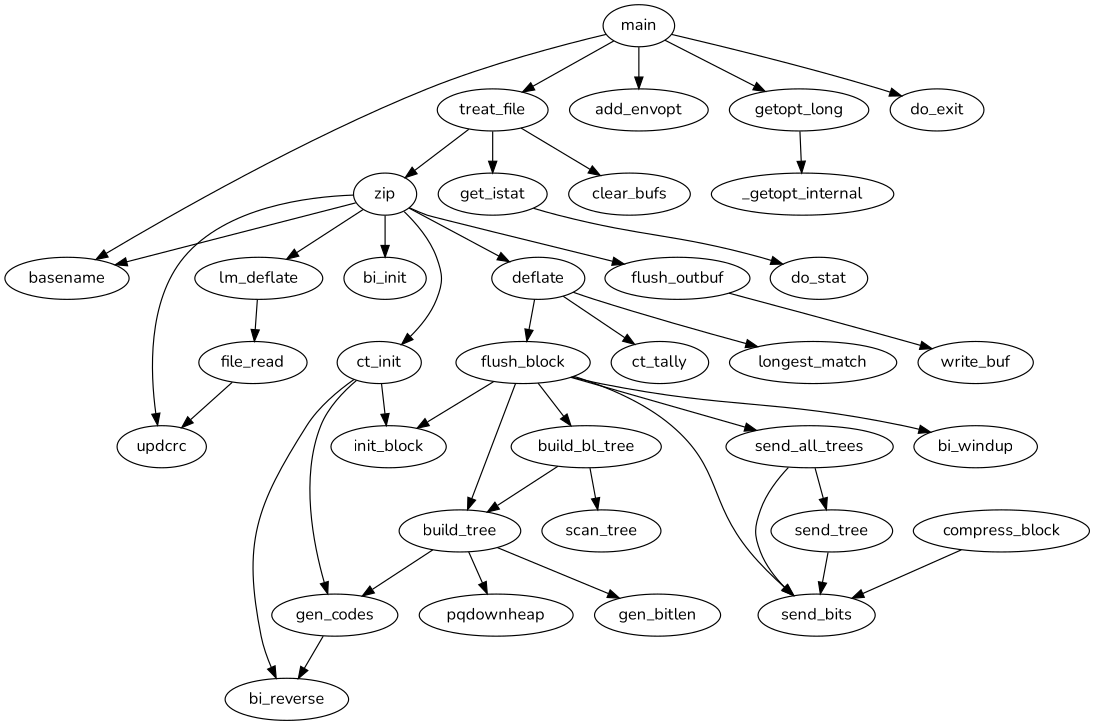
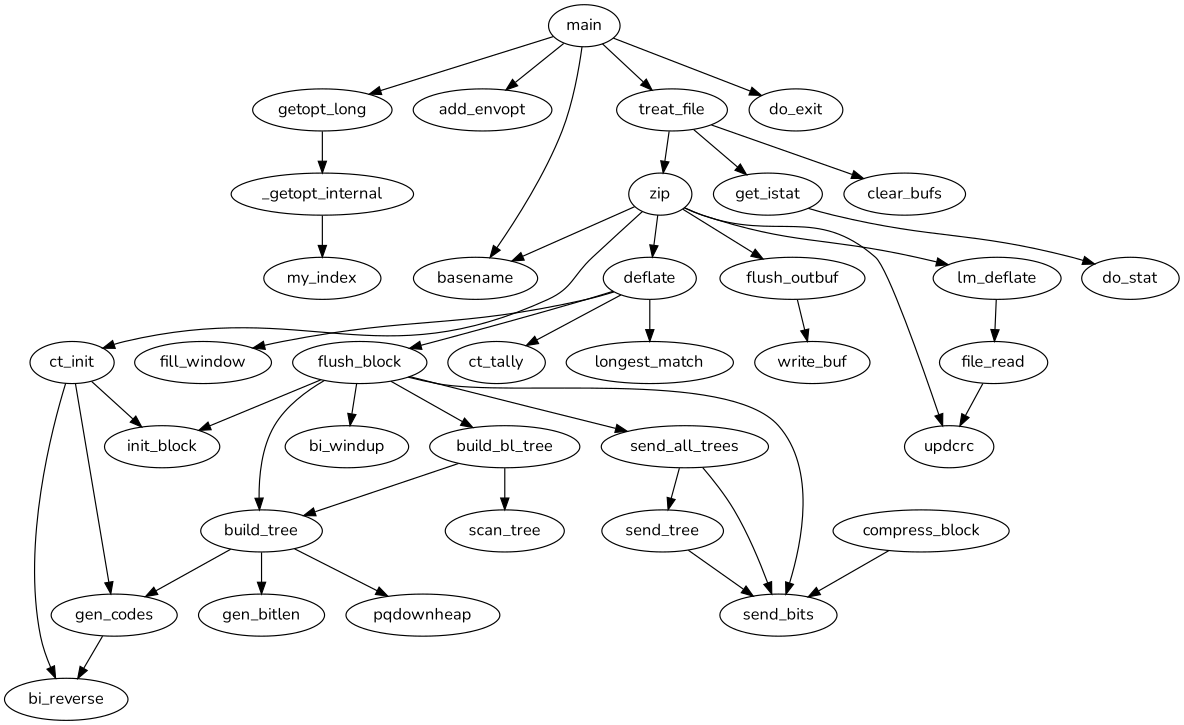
node "my_index": added
node "bi_init": removed
node "fill_window": added
